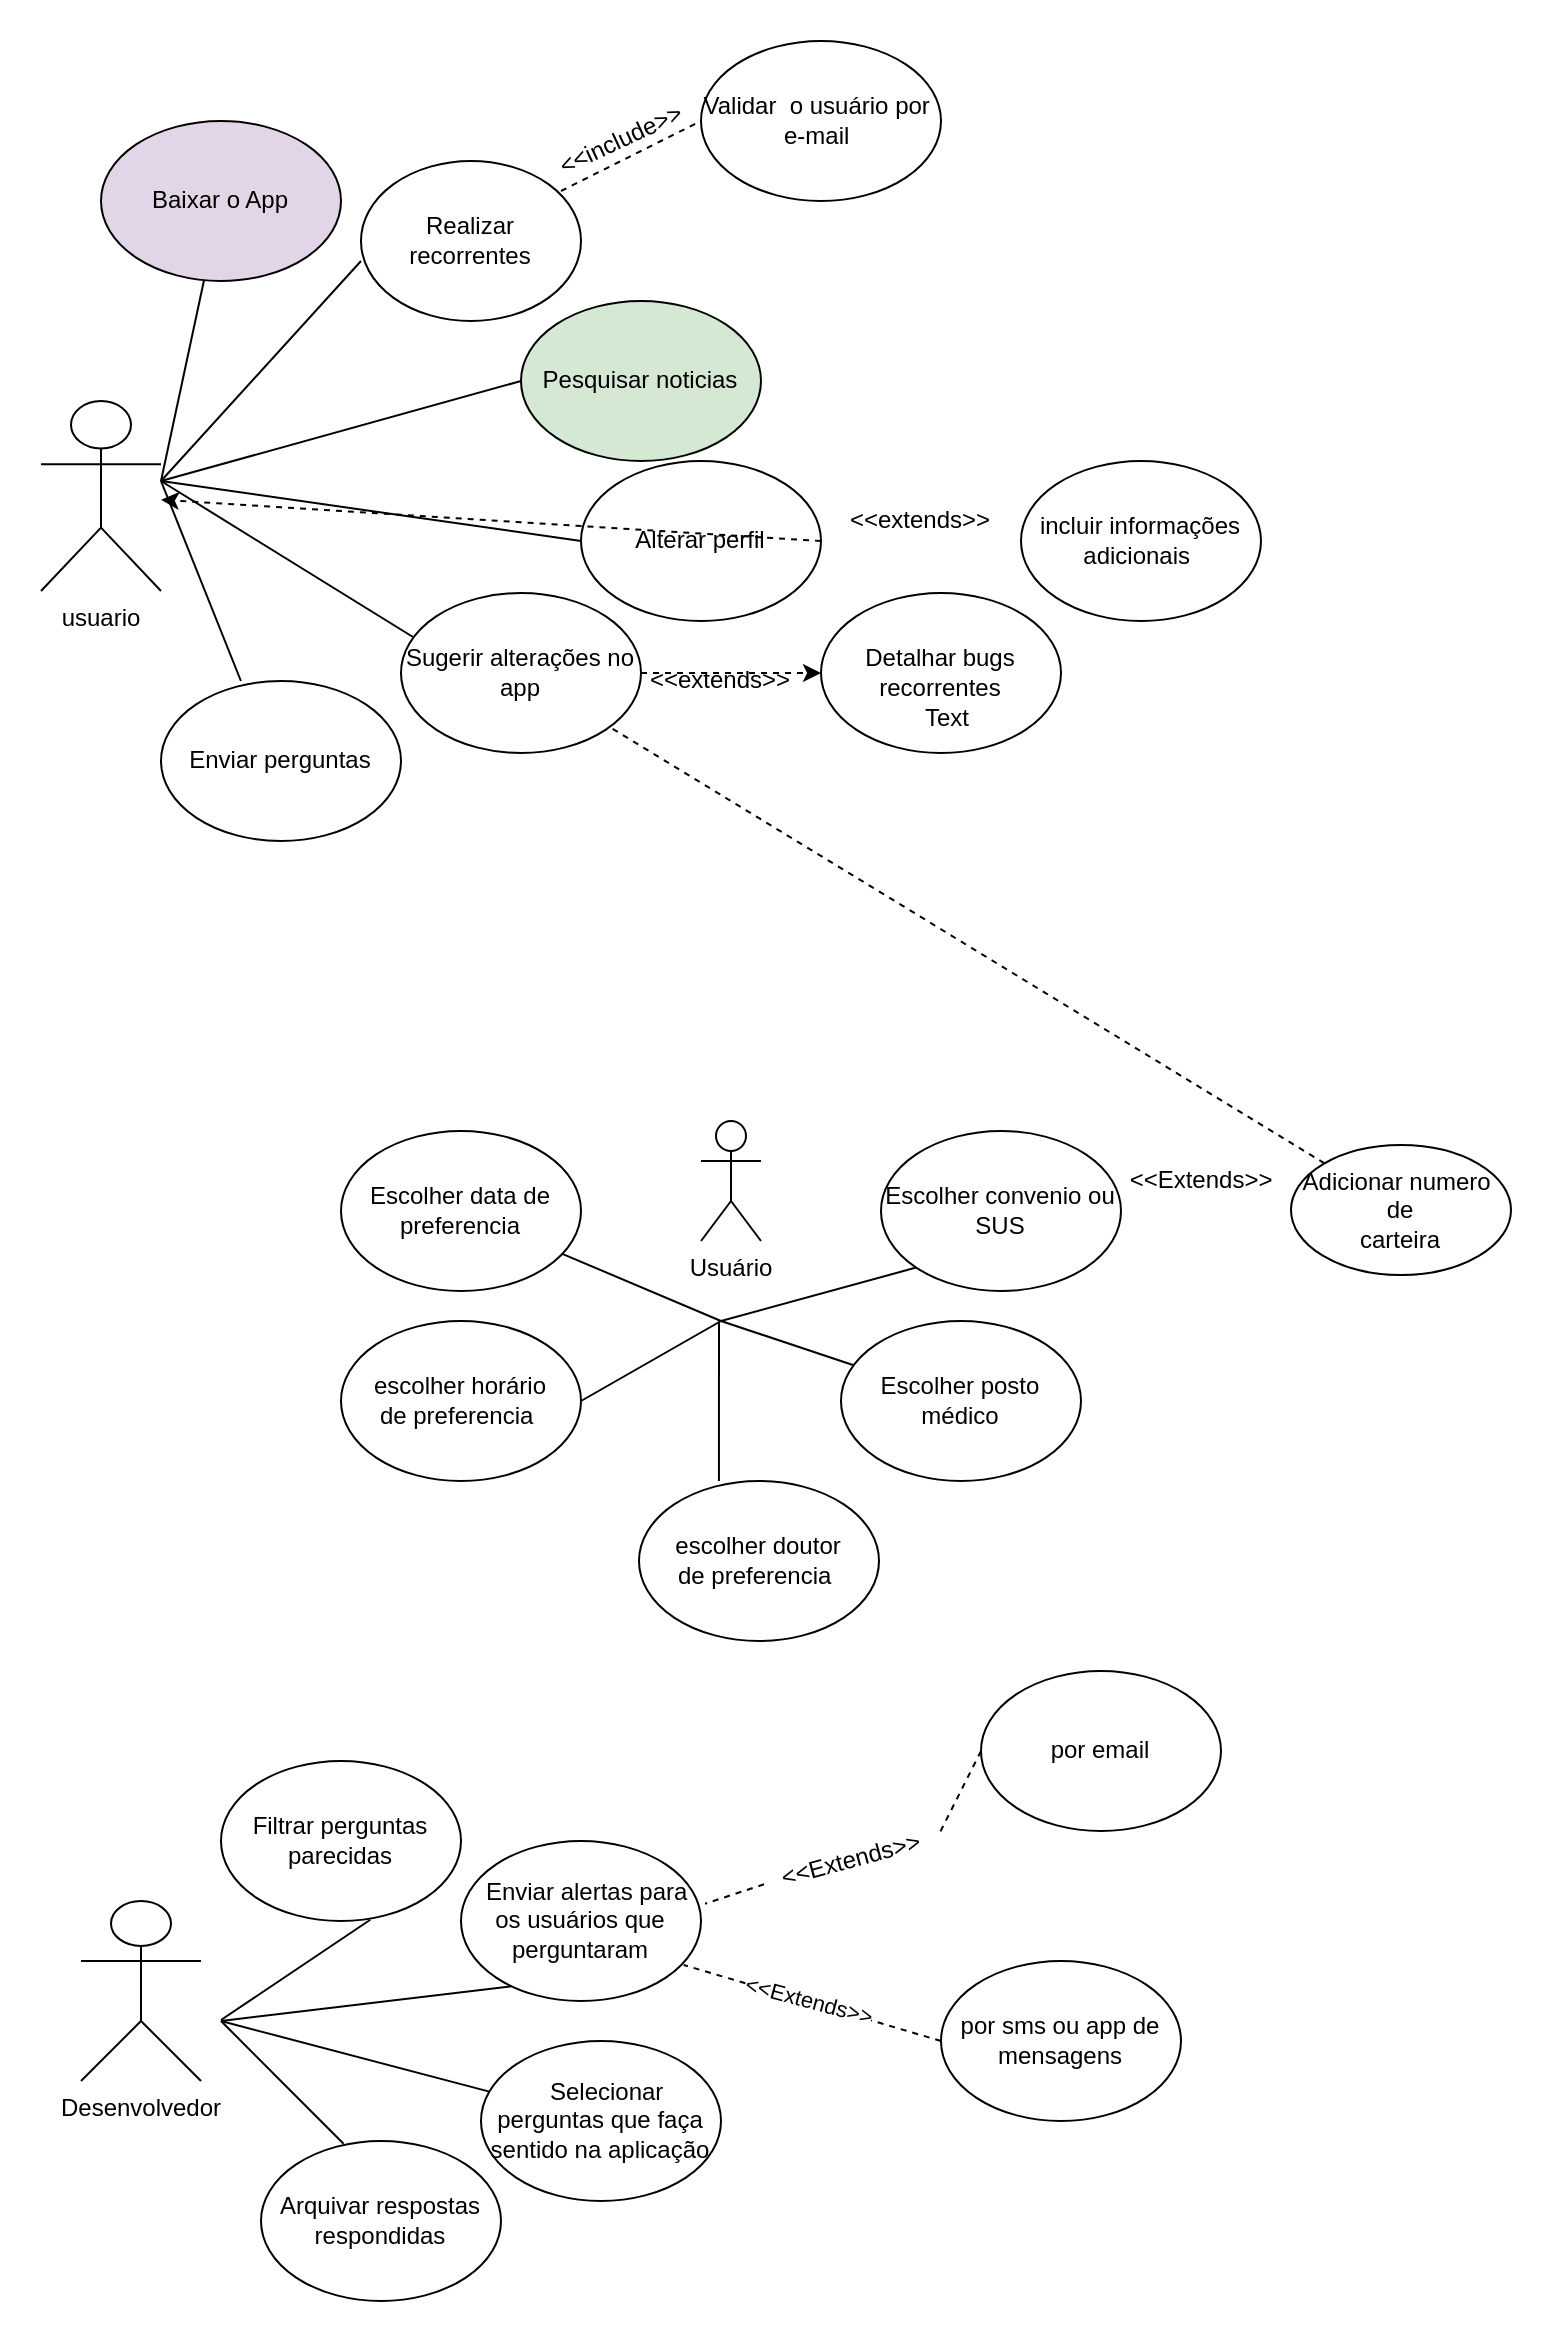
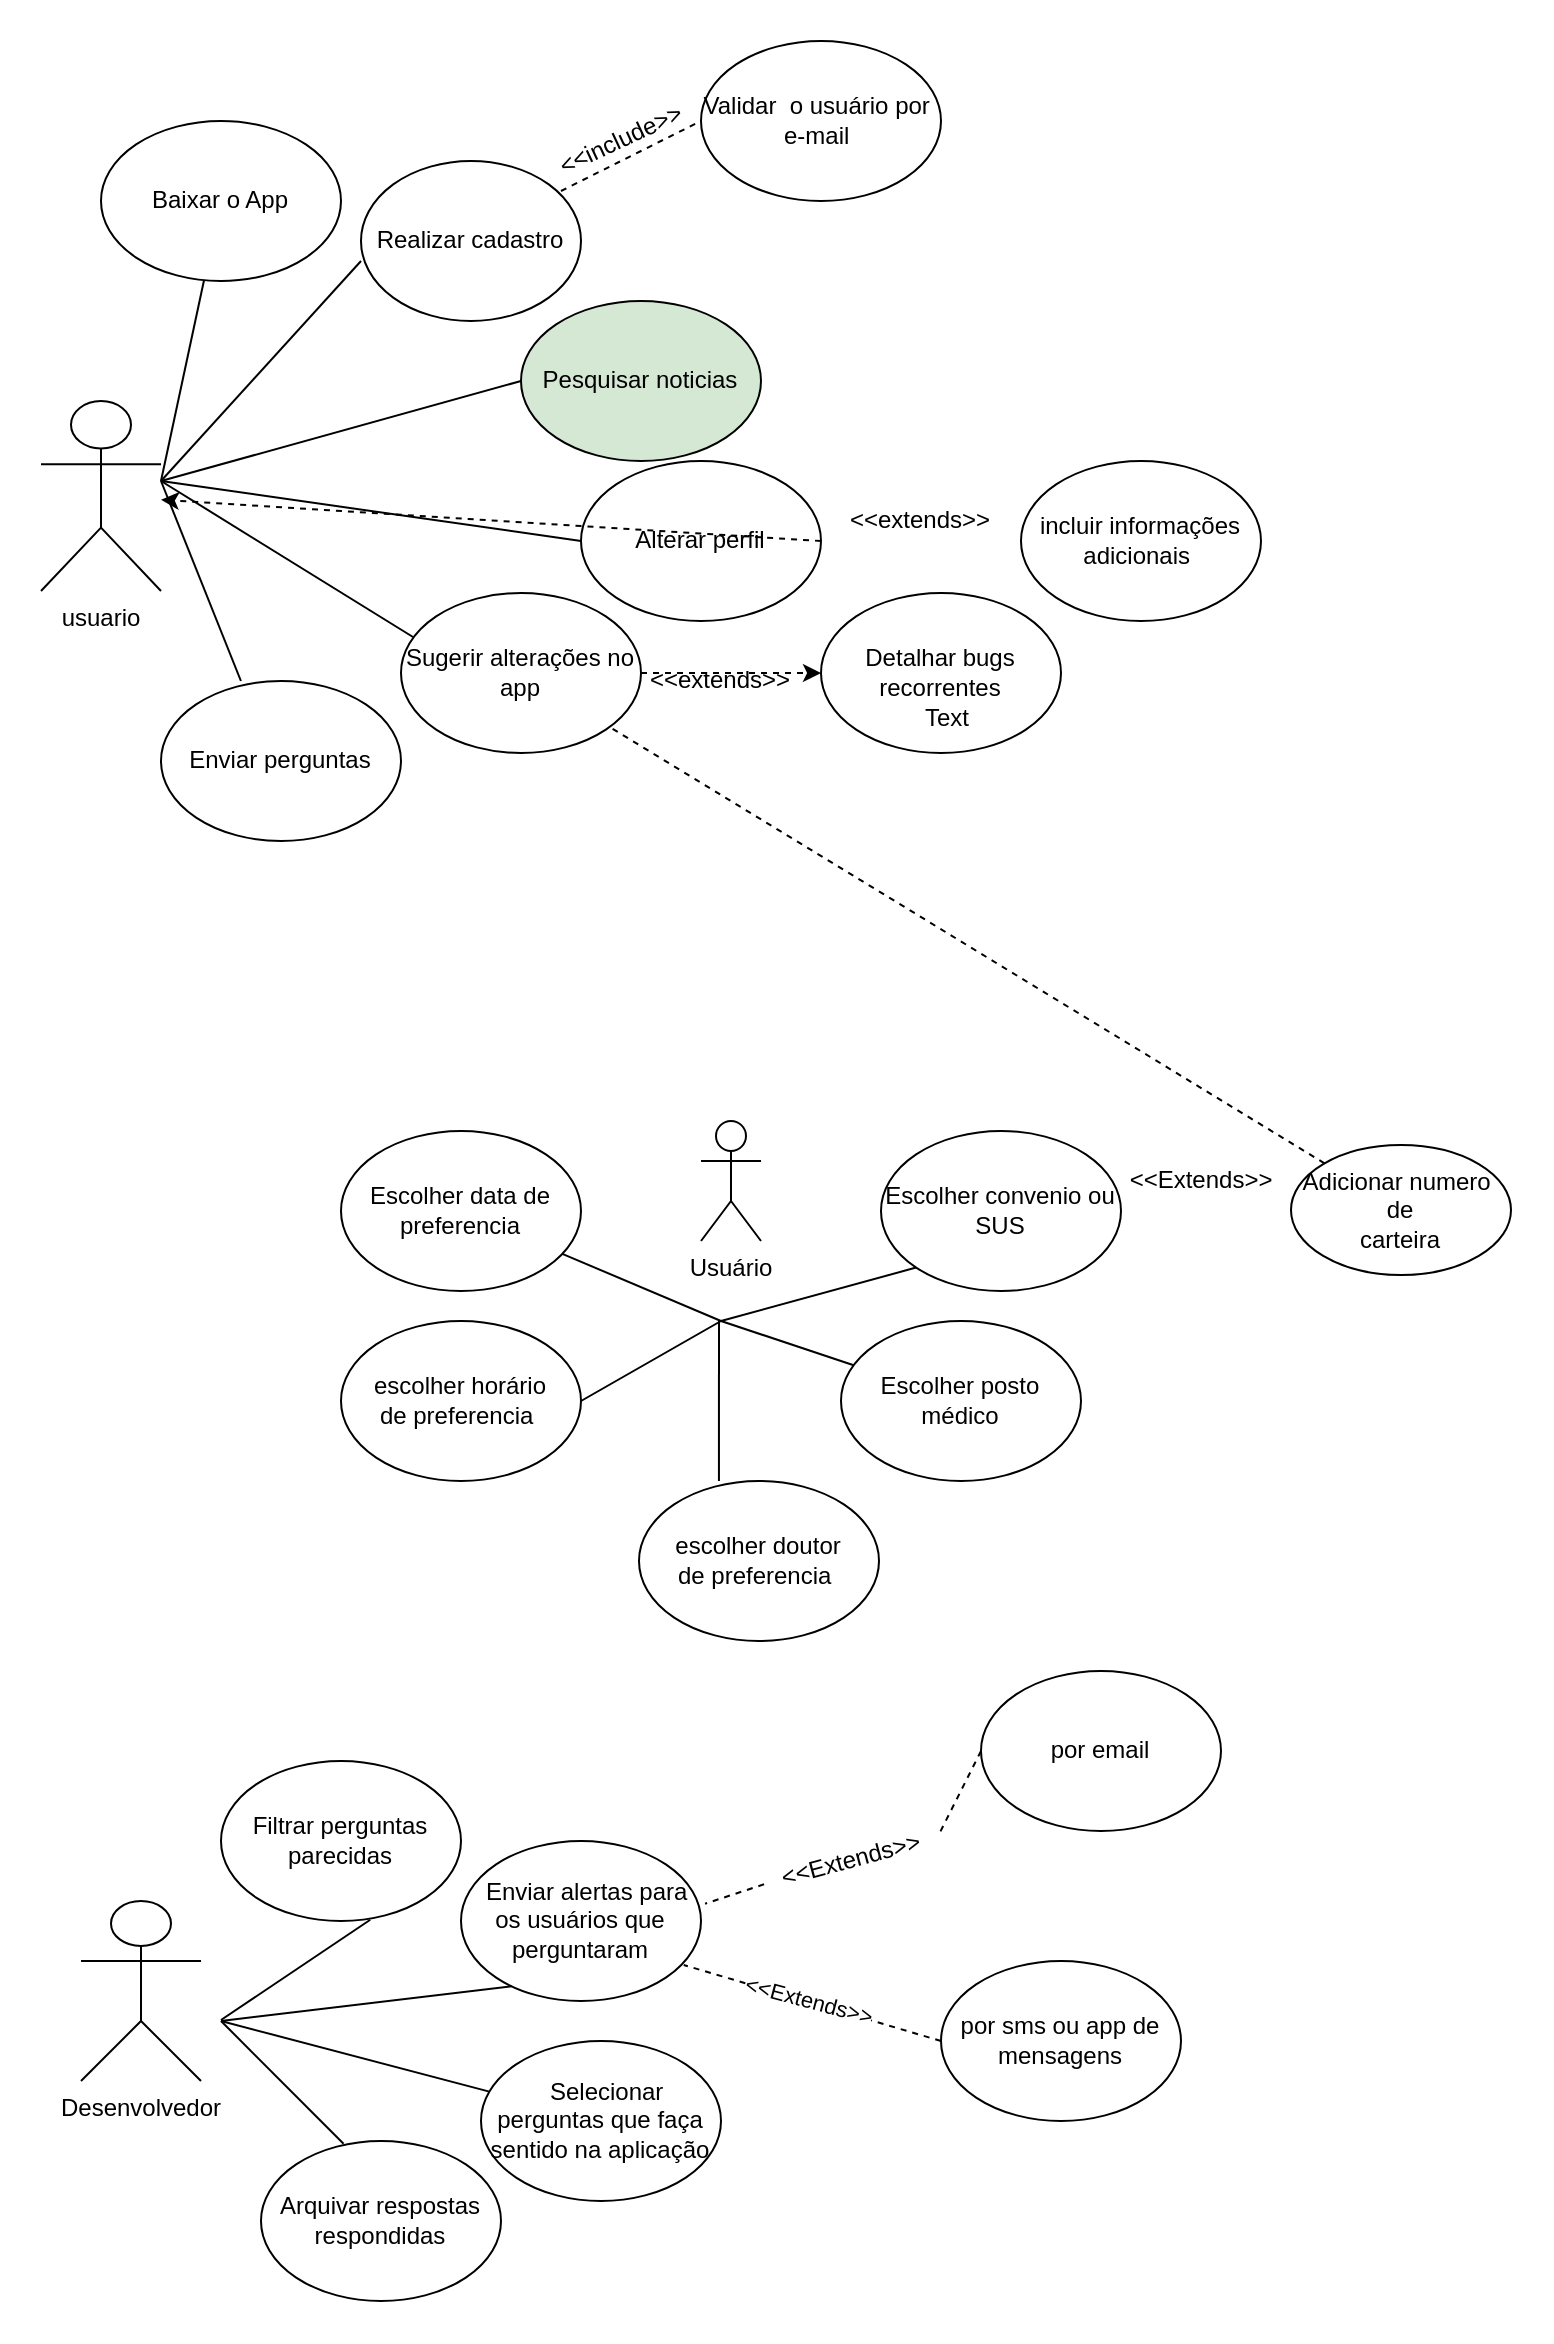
node "Baixar o App": fillcolor #e1d5e7 -> #ffffff
node "Realizar recorrentes": label "Realizar recorrentes" -> "Realizar cadastro"
